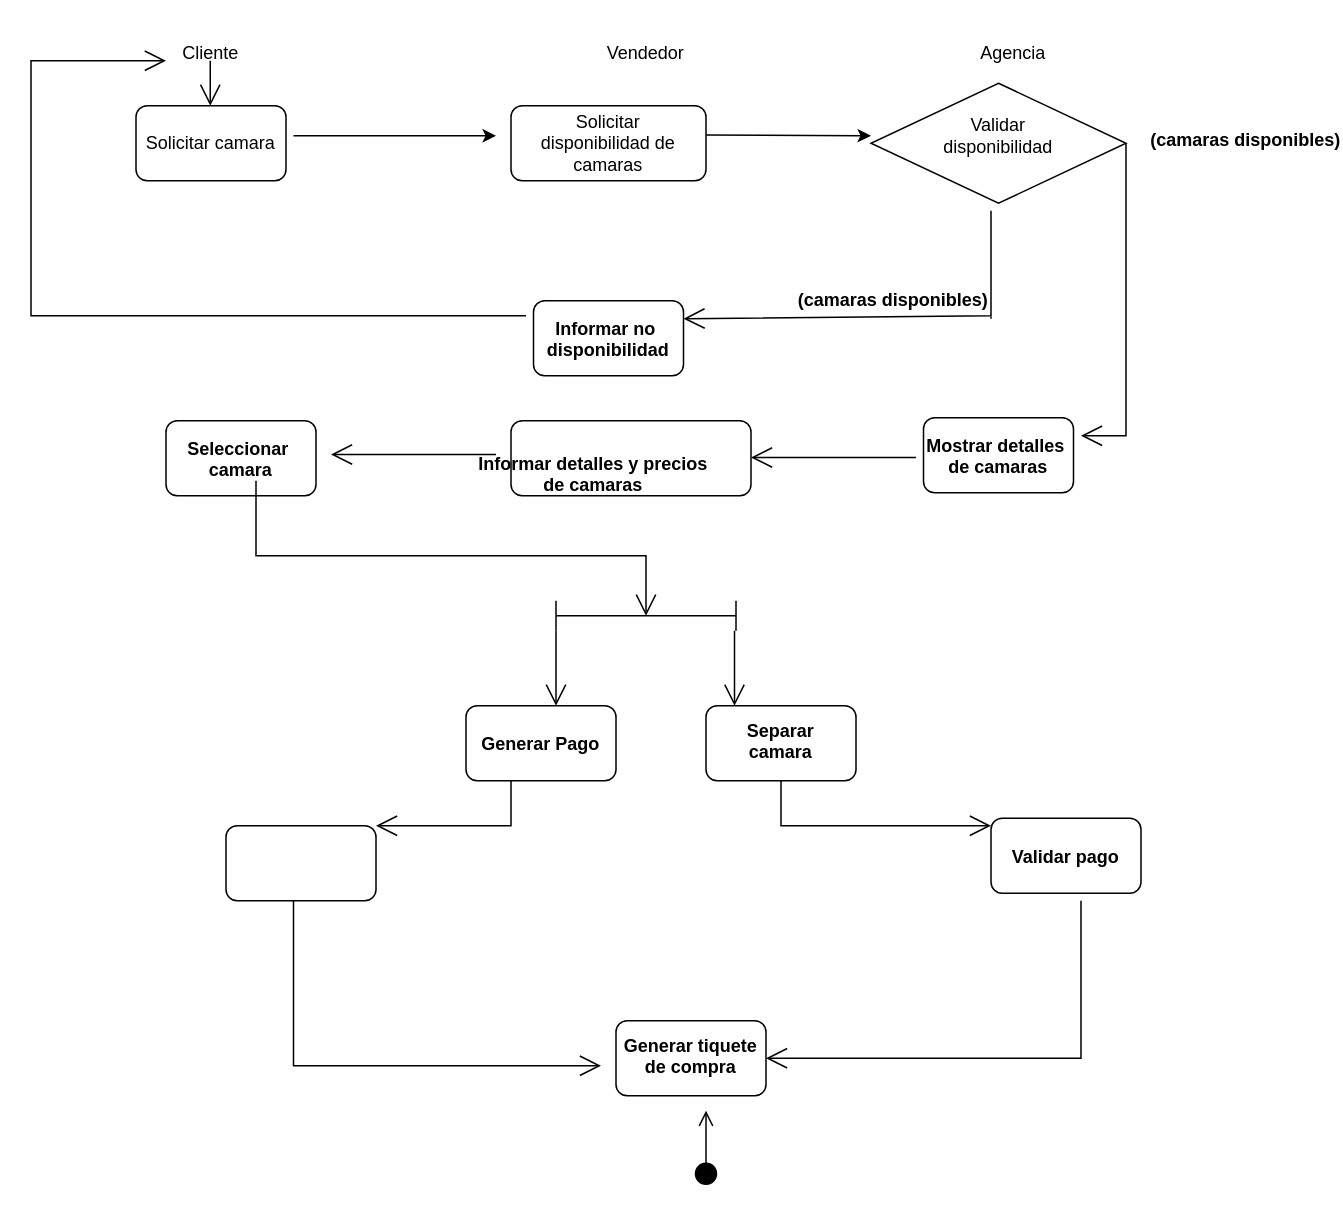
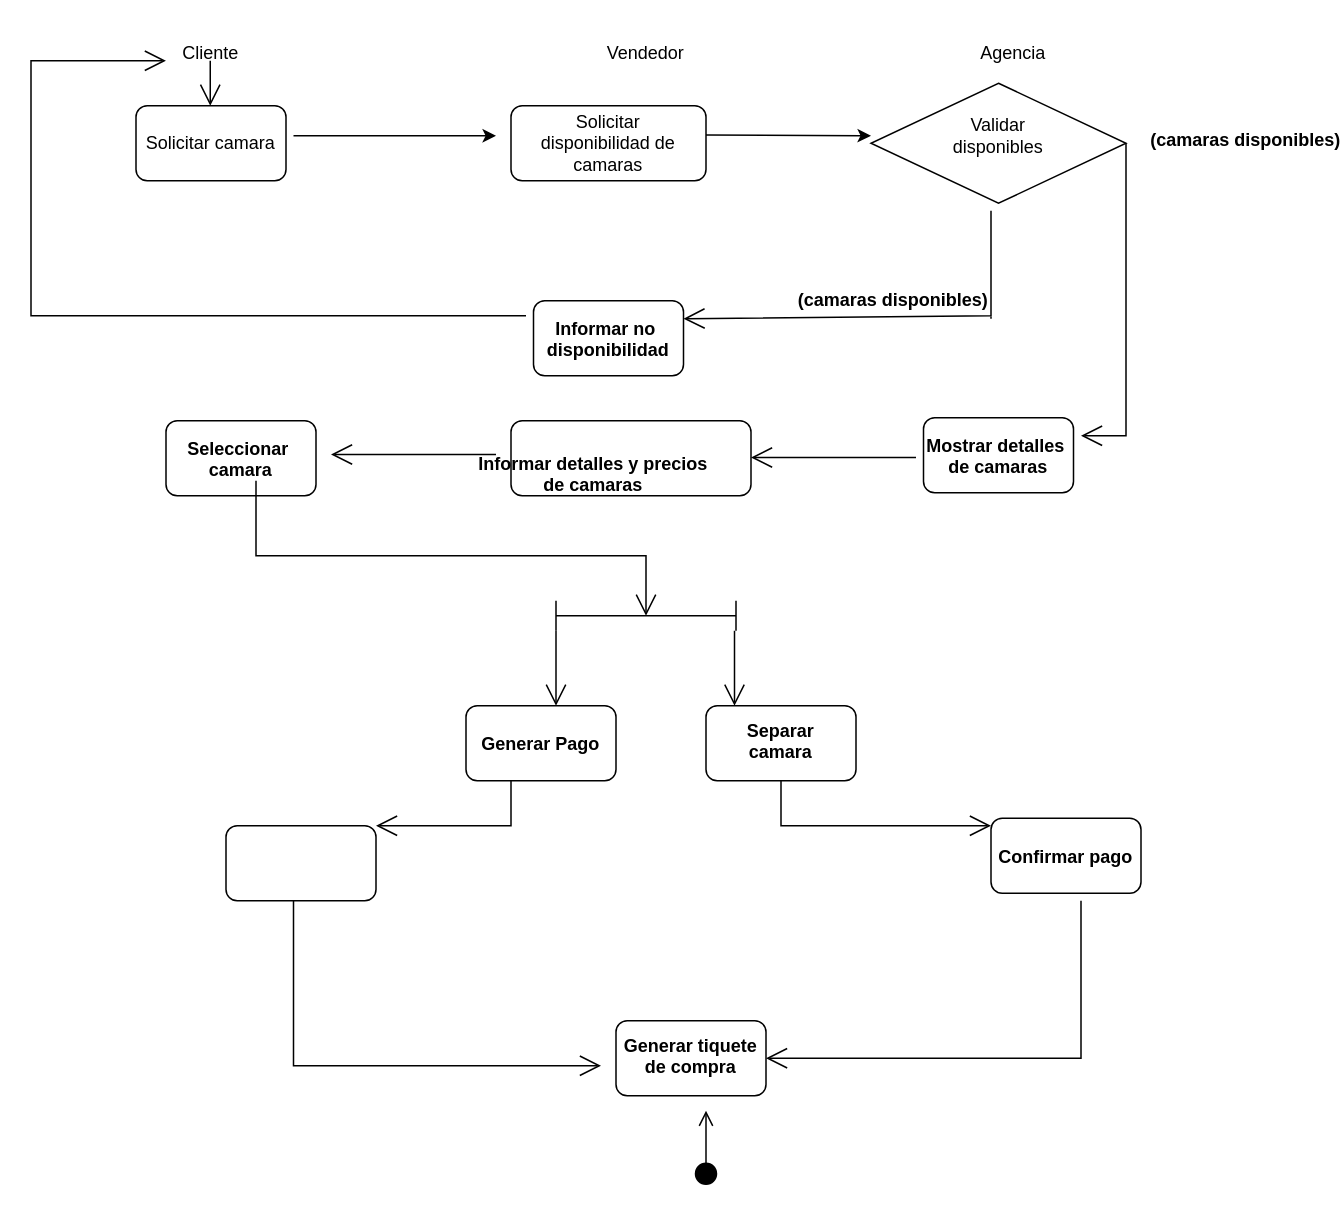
node "Validar disponibilidad": label "Validar disponibilidad" -> "Validar disponibles"
node "Validar pago": label "Validar pago" -> "Confirmar pago"
